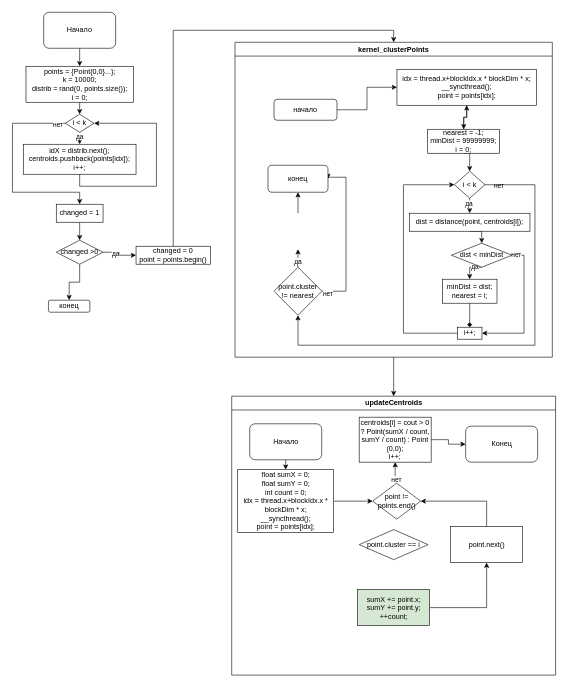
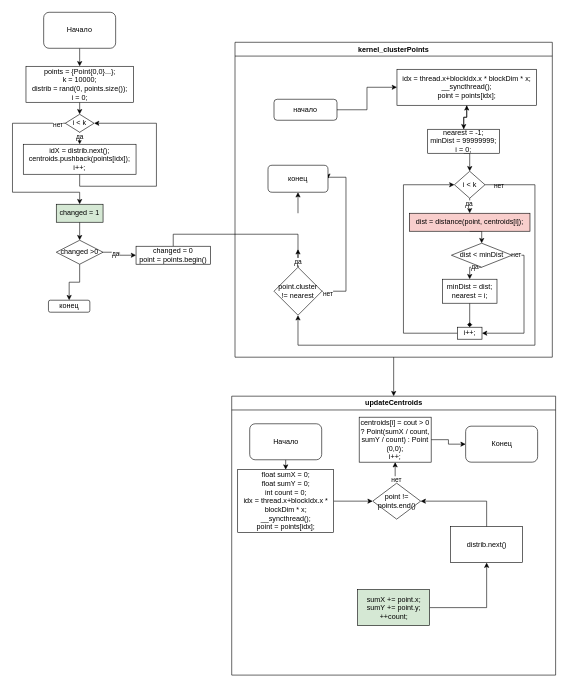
edge "changed = 0 point = points.begin()" -> "kernel_clusterPoints": now "changed = 0 point = points.begin()" -> "point.cluster != nearest"
node "changed = 1": fillcolor #ffffff -> #d5e8d4
node "dist = distance(point, centroids[i]);": fillcolor #ffffff -> #f8cecc
node "point.cluster == i": removed
node "point.next()": label "point.next()" -> "distrib.next()"
